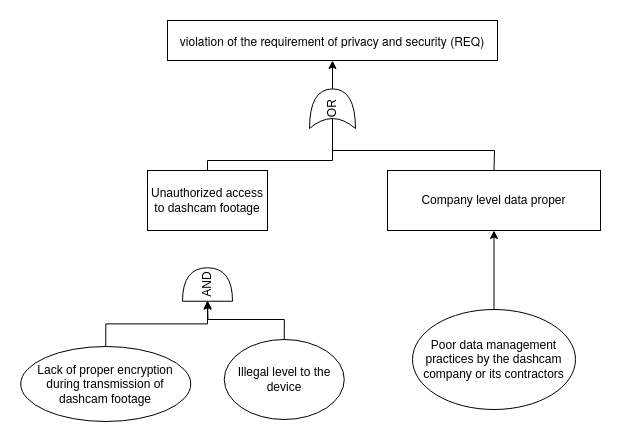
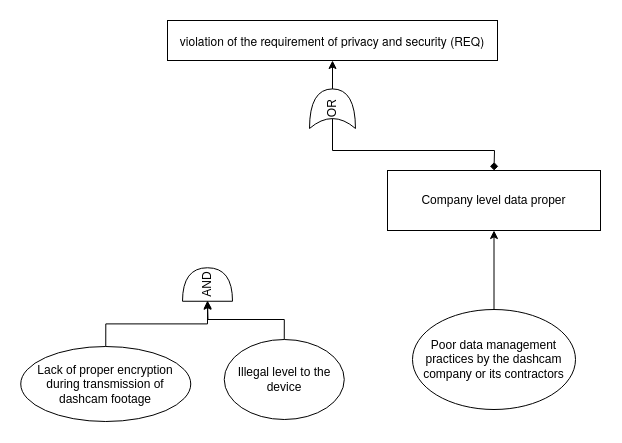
edge "OR" -- "Unauthorized access to dashcam footage": removed
edge "OR" -- "Company level data proper": arrowhead none -> diamond
node "Unauthorized access to dashcam footage": removed
